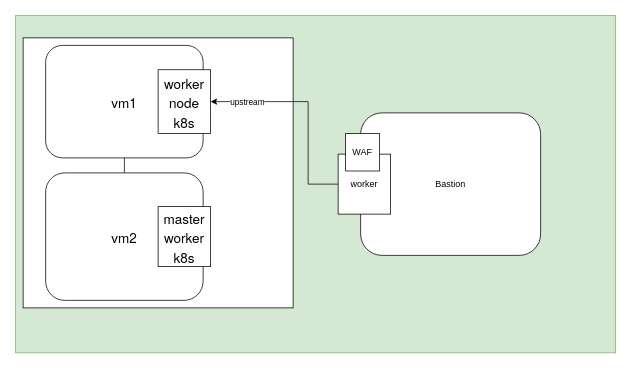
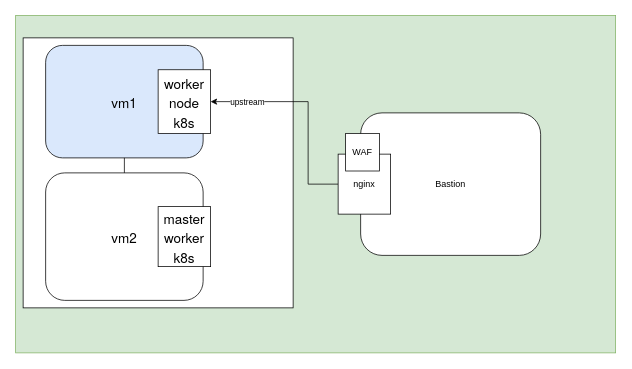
node "vm1": fillcolor #ffffff -> #dae8fc
node "worker": label "worker" -> "nginx"
